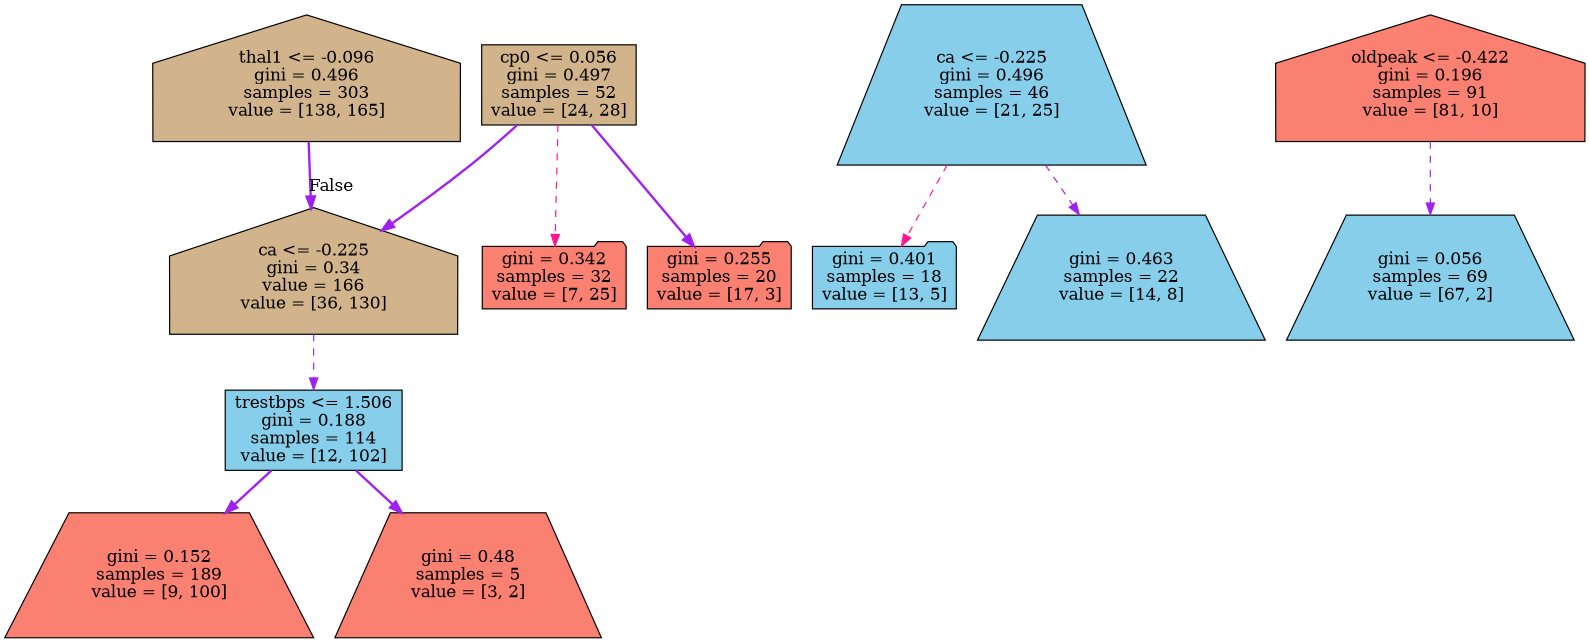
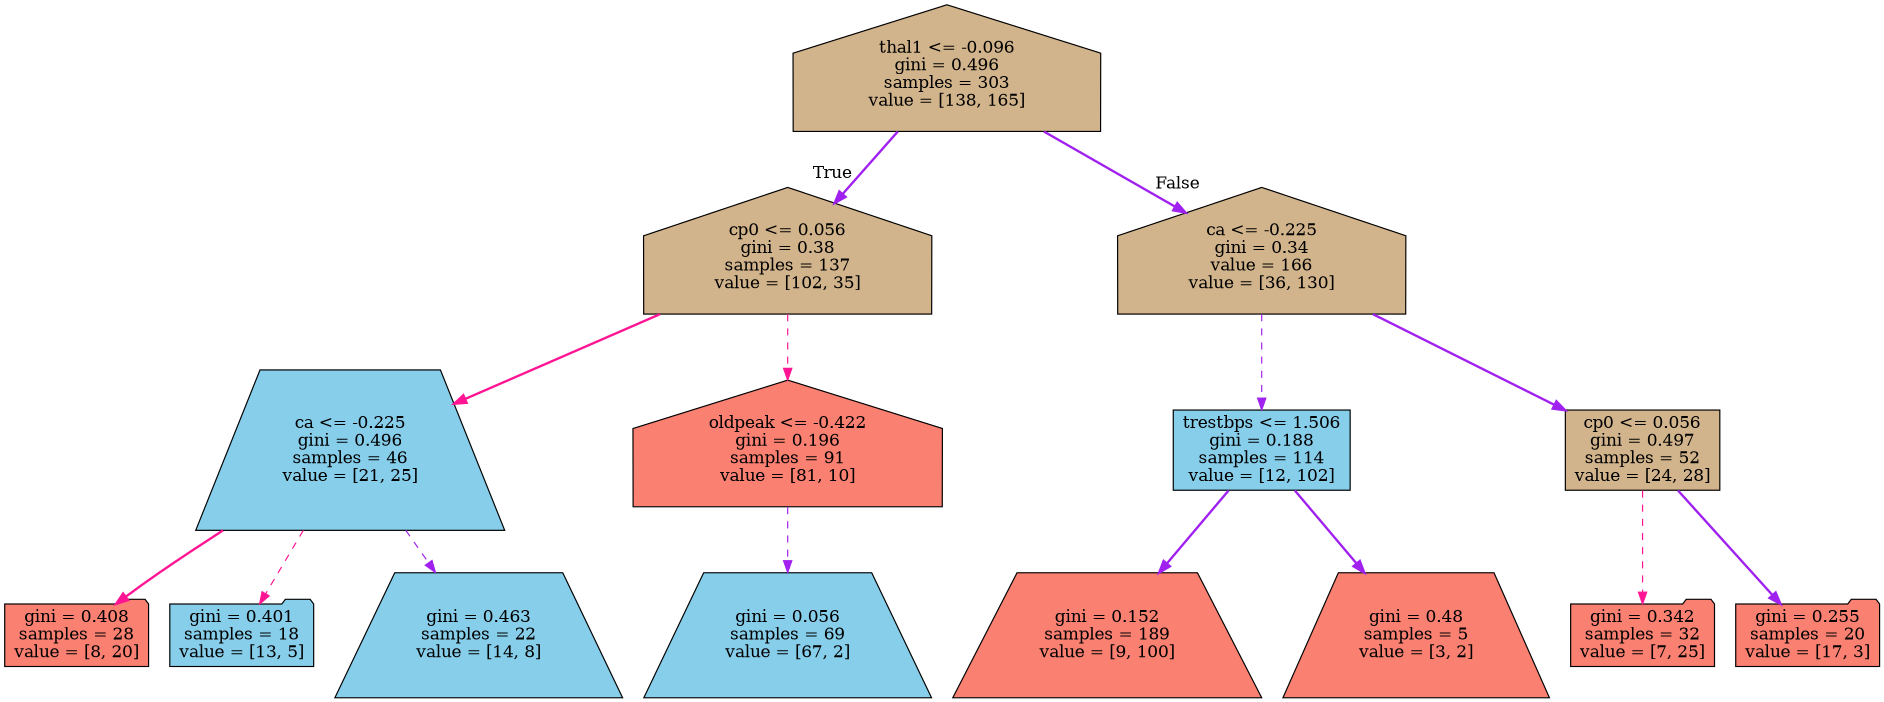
edge "cp0 <= 0.056 gini = 0.497 samples = 52 value = [24, 28]" -> "ca <= -0.225 gini = 0.34 value = 166 value = [36, 130]": reversed
node "cp0 <= 0.056 gini = 0.38 samples = 137 value = [102, 35]": added
node "gini = 0.408 samples = 28 value = [8, 20]": added
